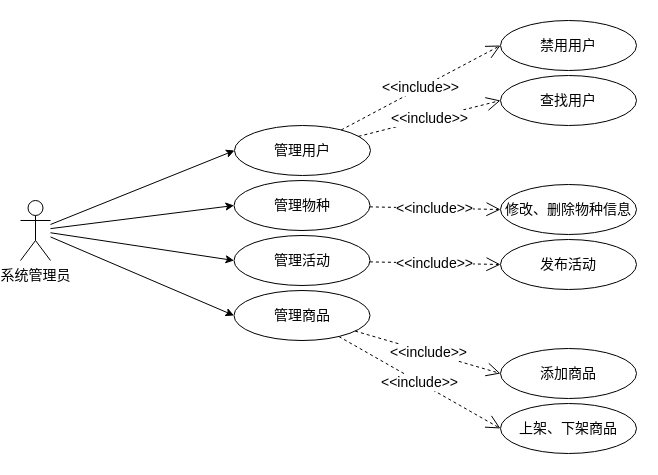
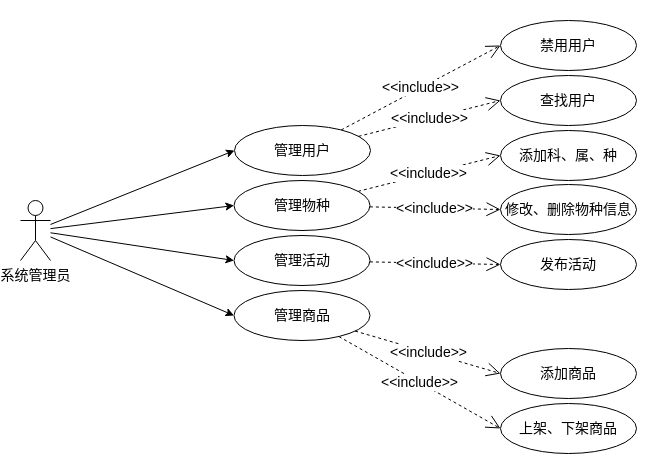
node "添加科、属、种": added
edge "管理物种" -> "添加科、属、种": added, label "<<include>>"
